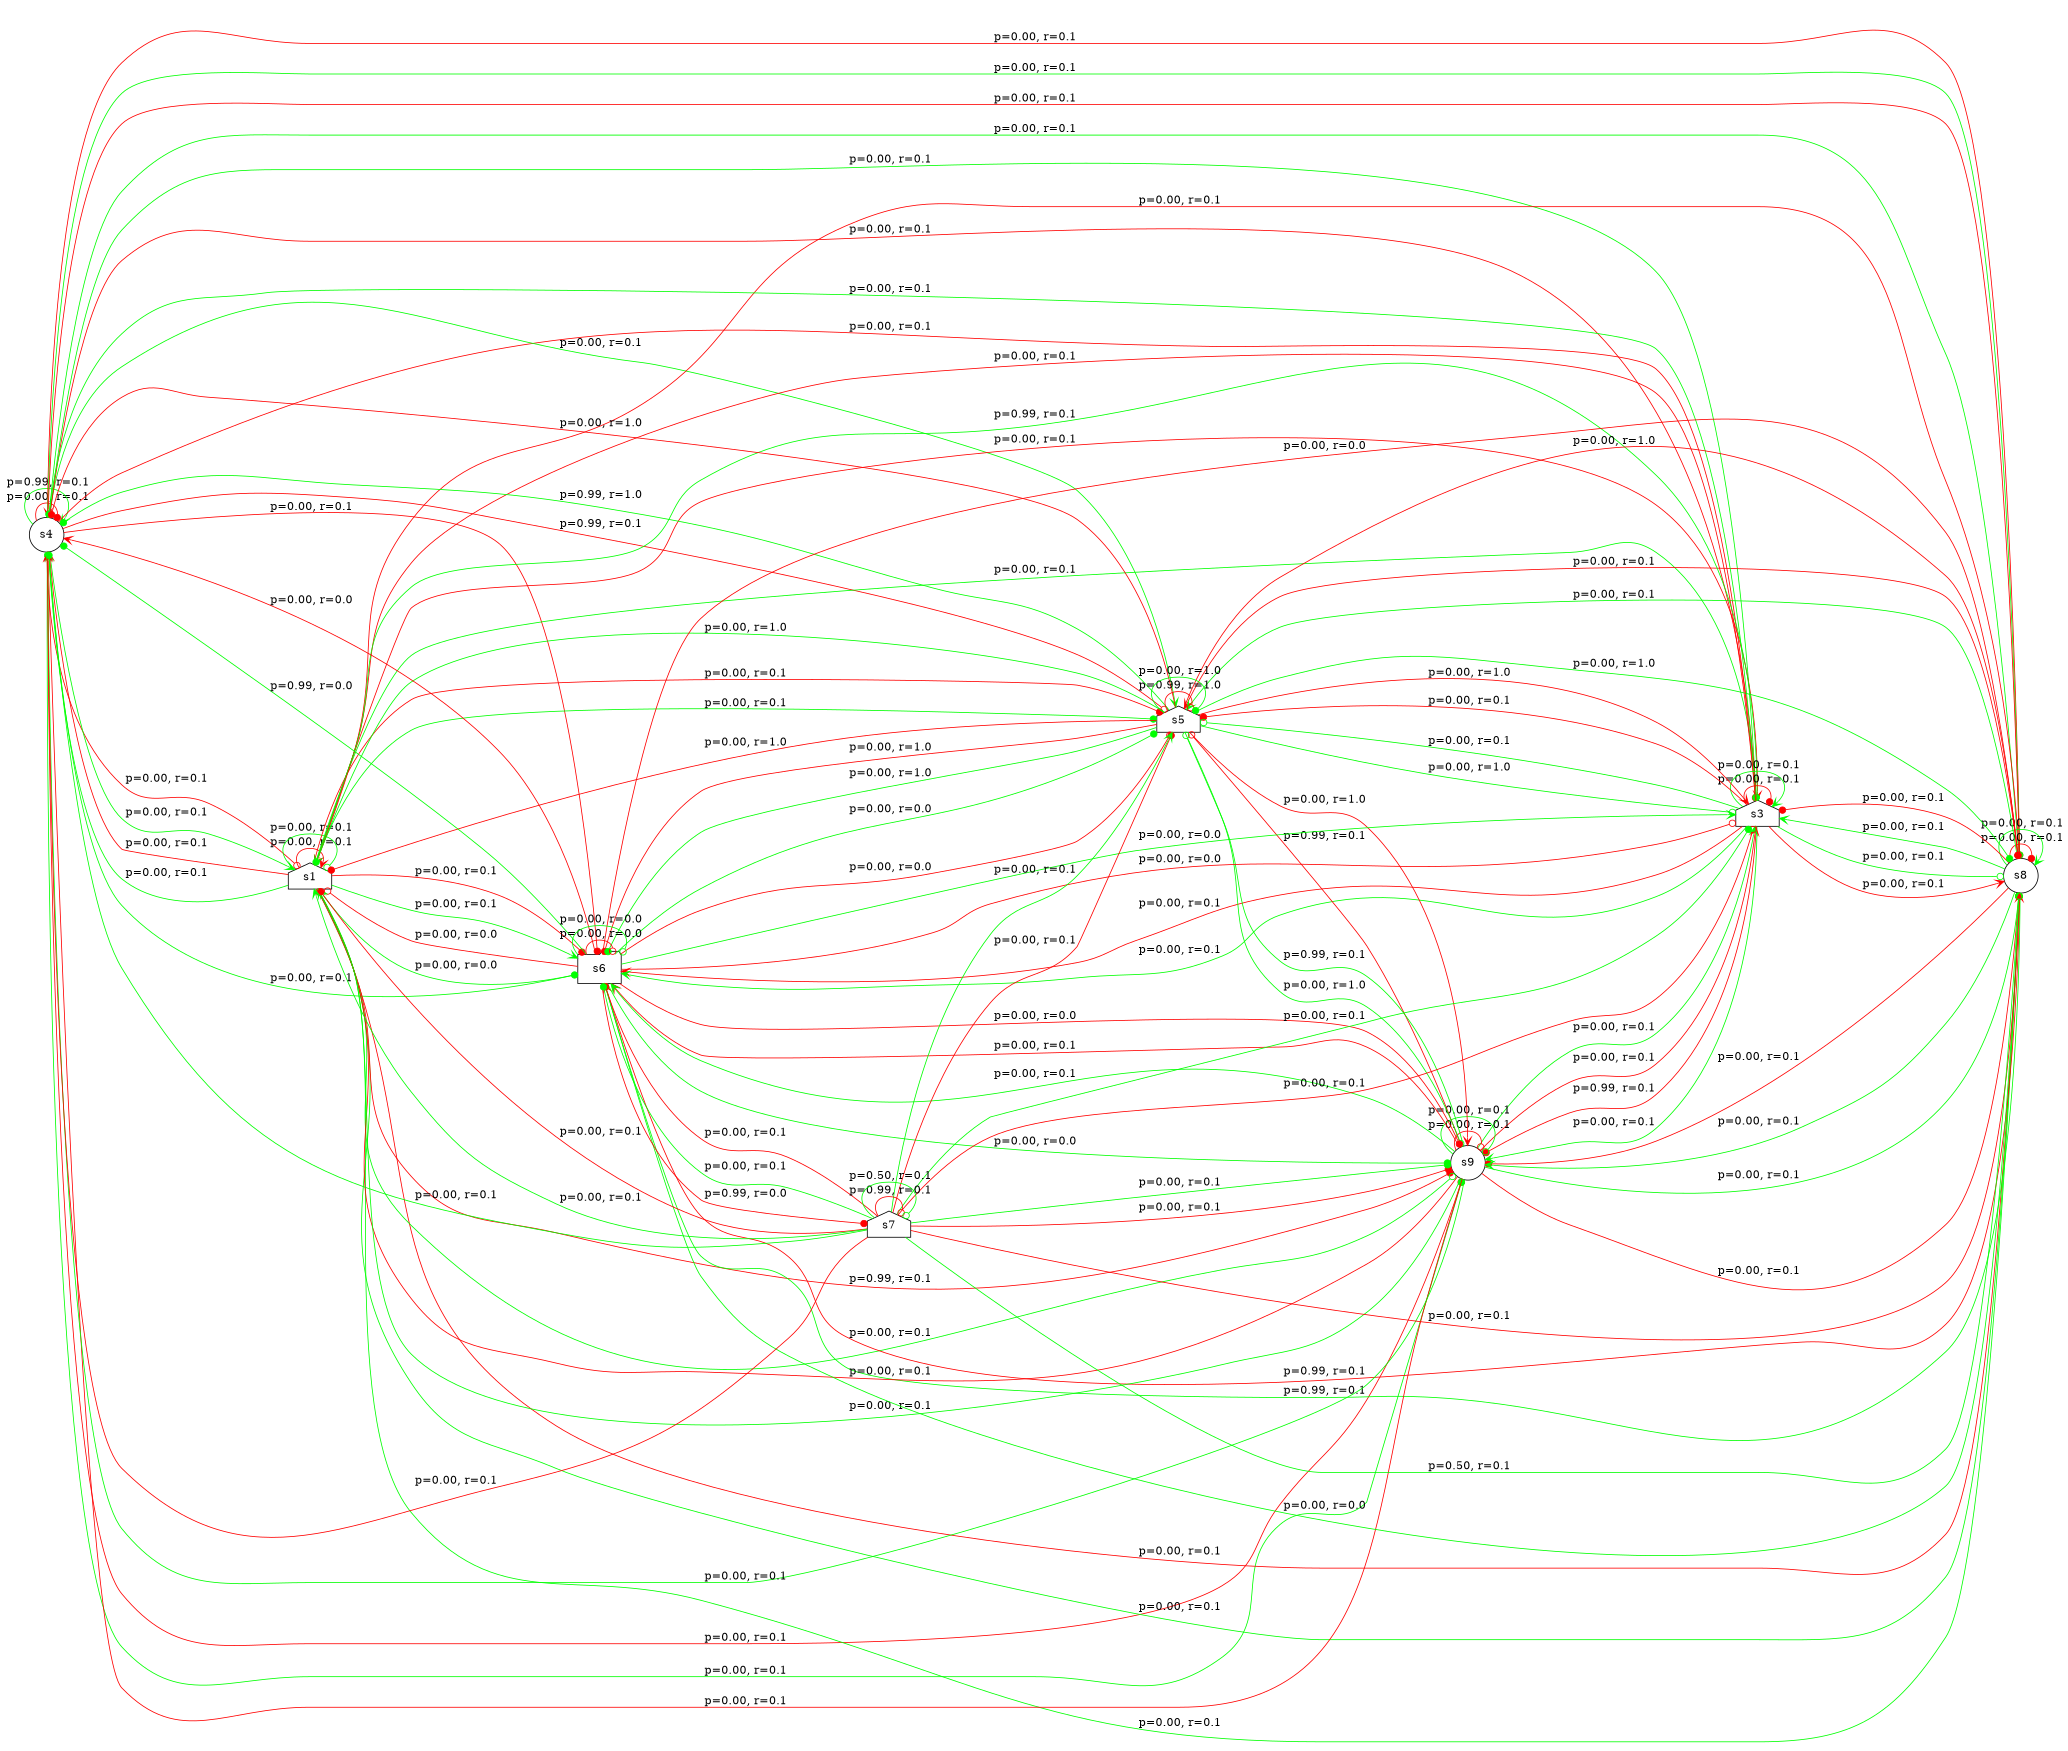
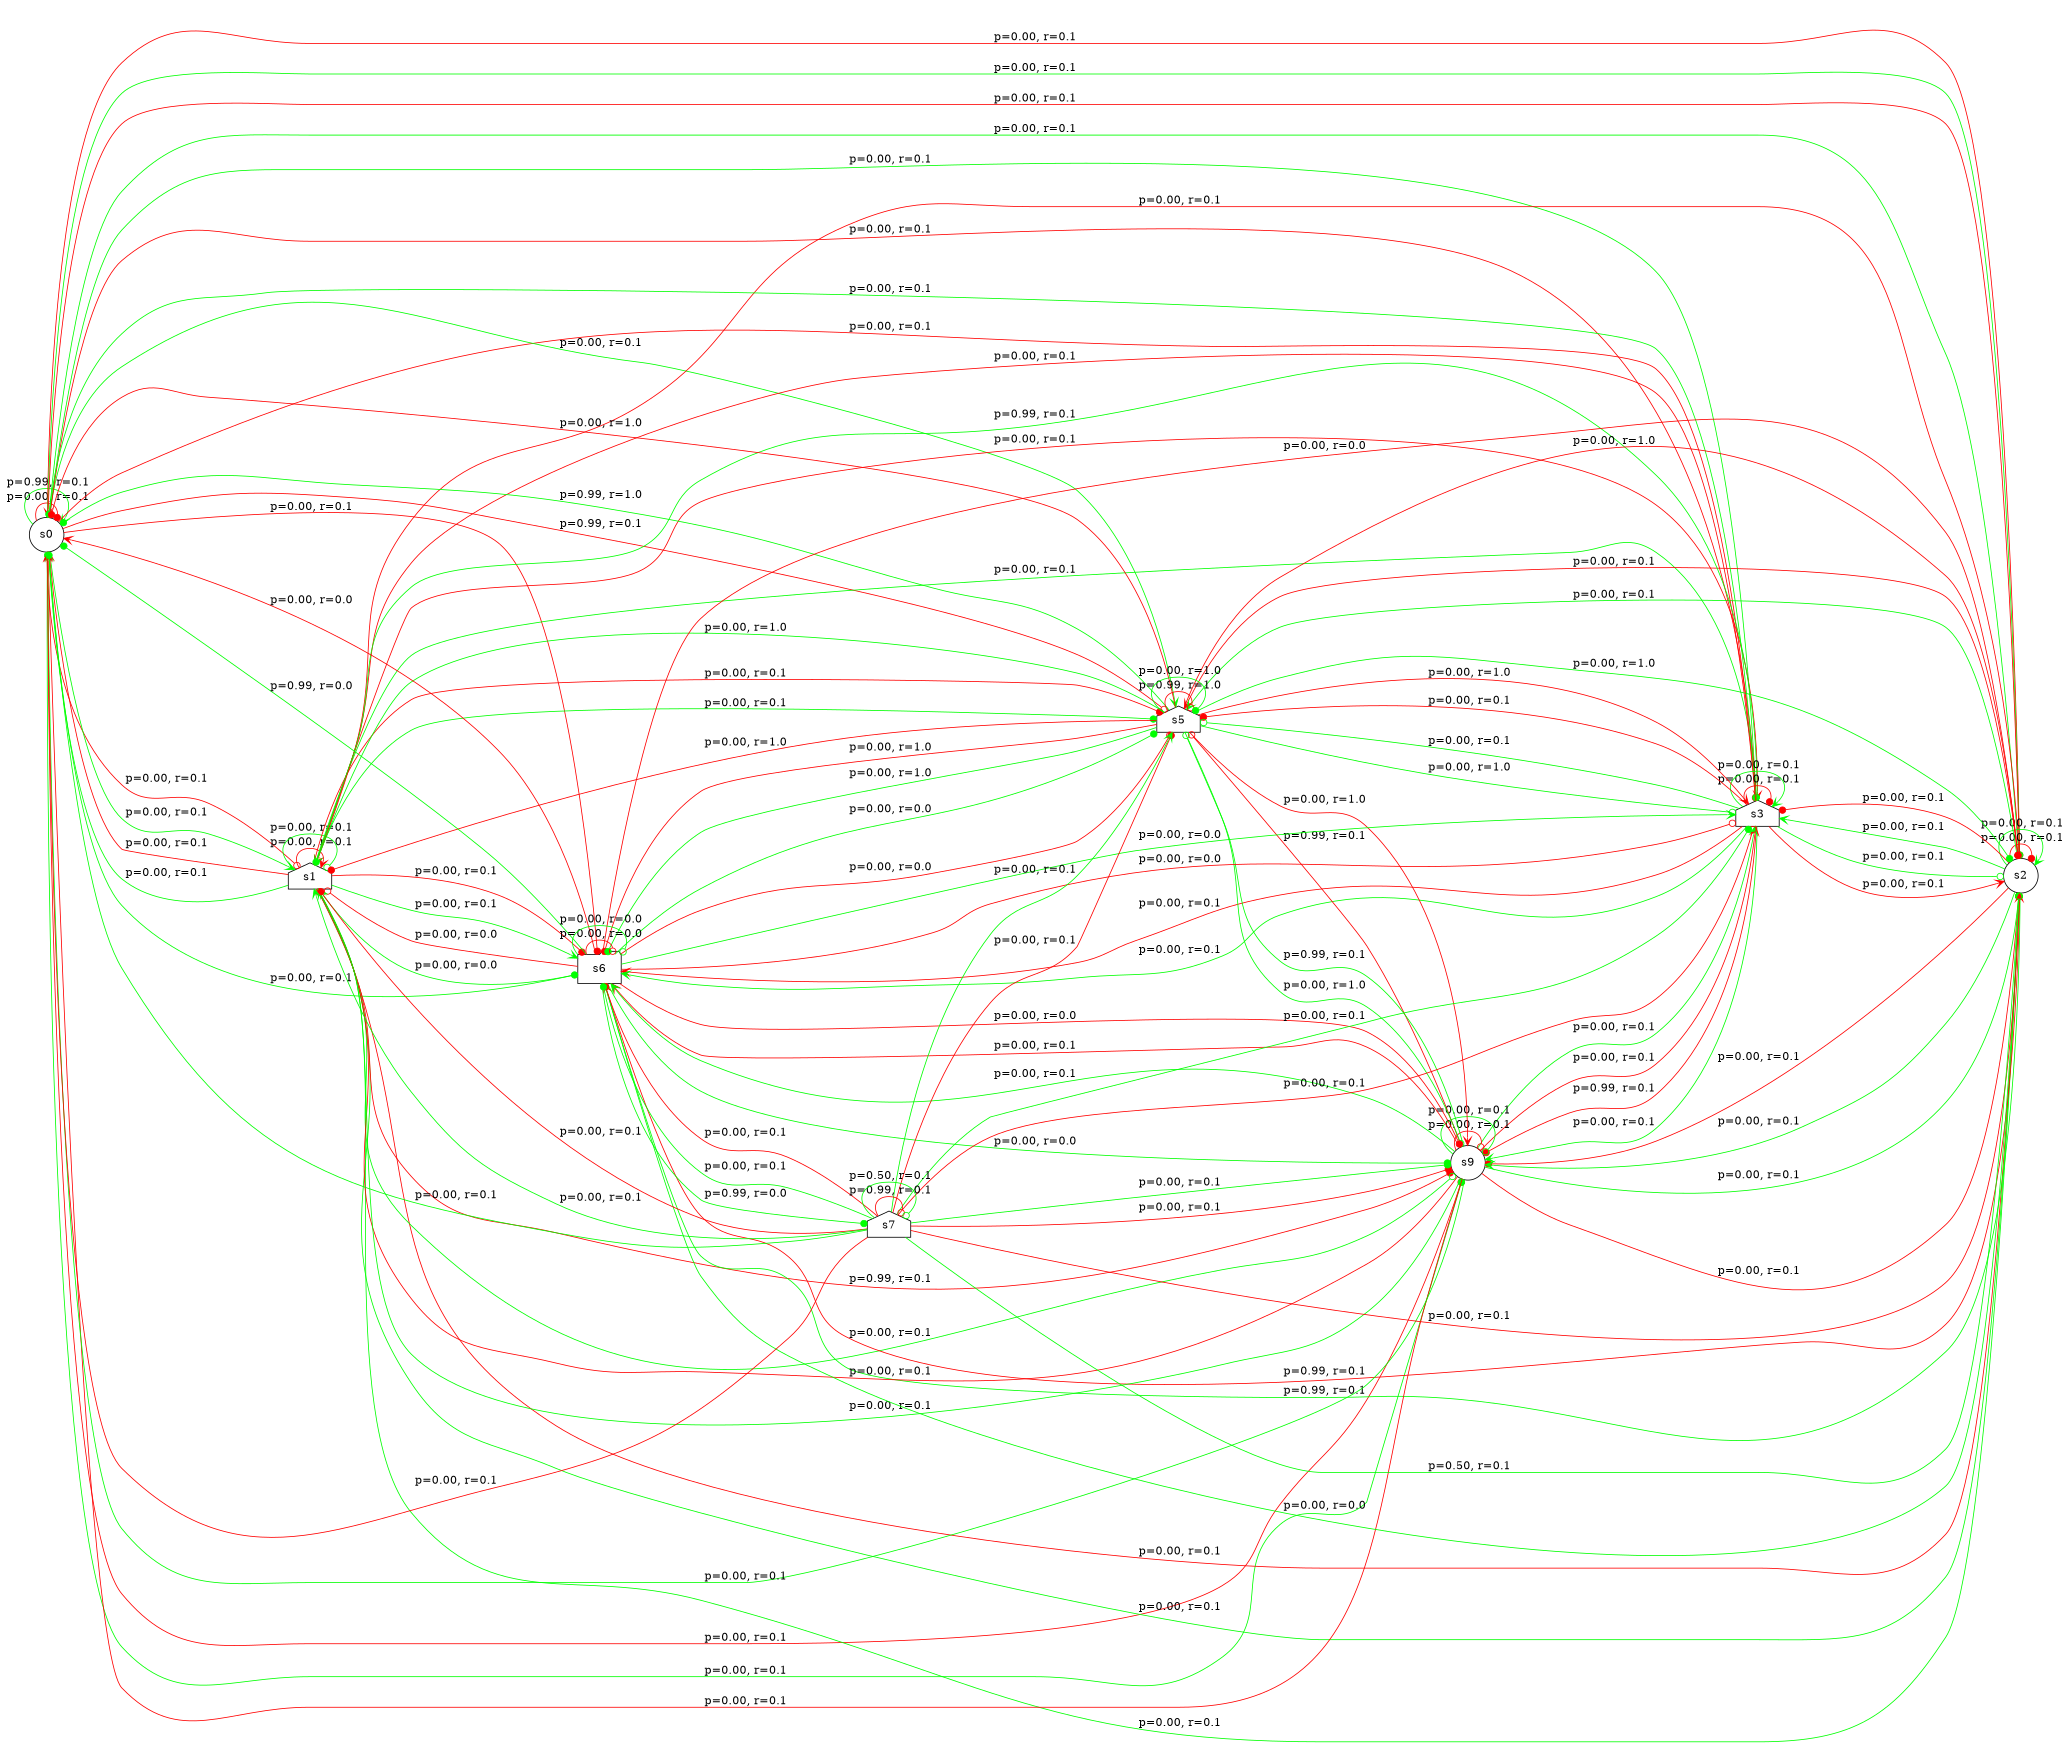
node "s4": label "s4" -> "s0"
node "s8": label "s8" -> "s2"
edge "s6" -> "s7": color red -> green
